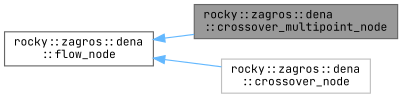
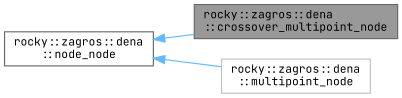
node "rocky::zagros::dena ::flow_node": label "rocky::zagros::dena ::flow_node" -> "rocky::zagros::dena ::node_node"
node "rocky::zagros::dena ::crossover_node": label "rocky::zagros::dena ::crossover_node" -> "rocky::zagros::dena ::multipoint_node"
